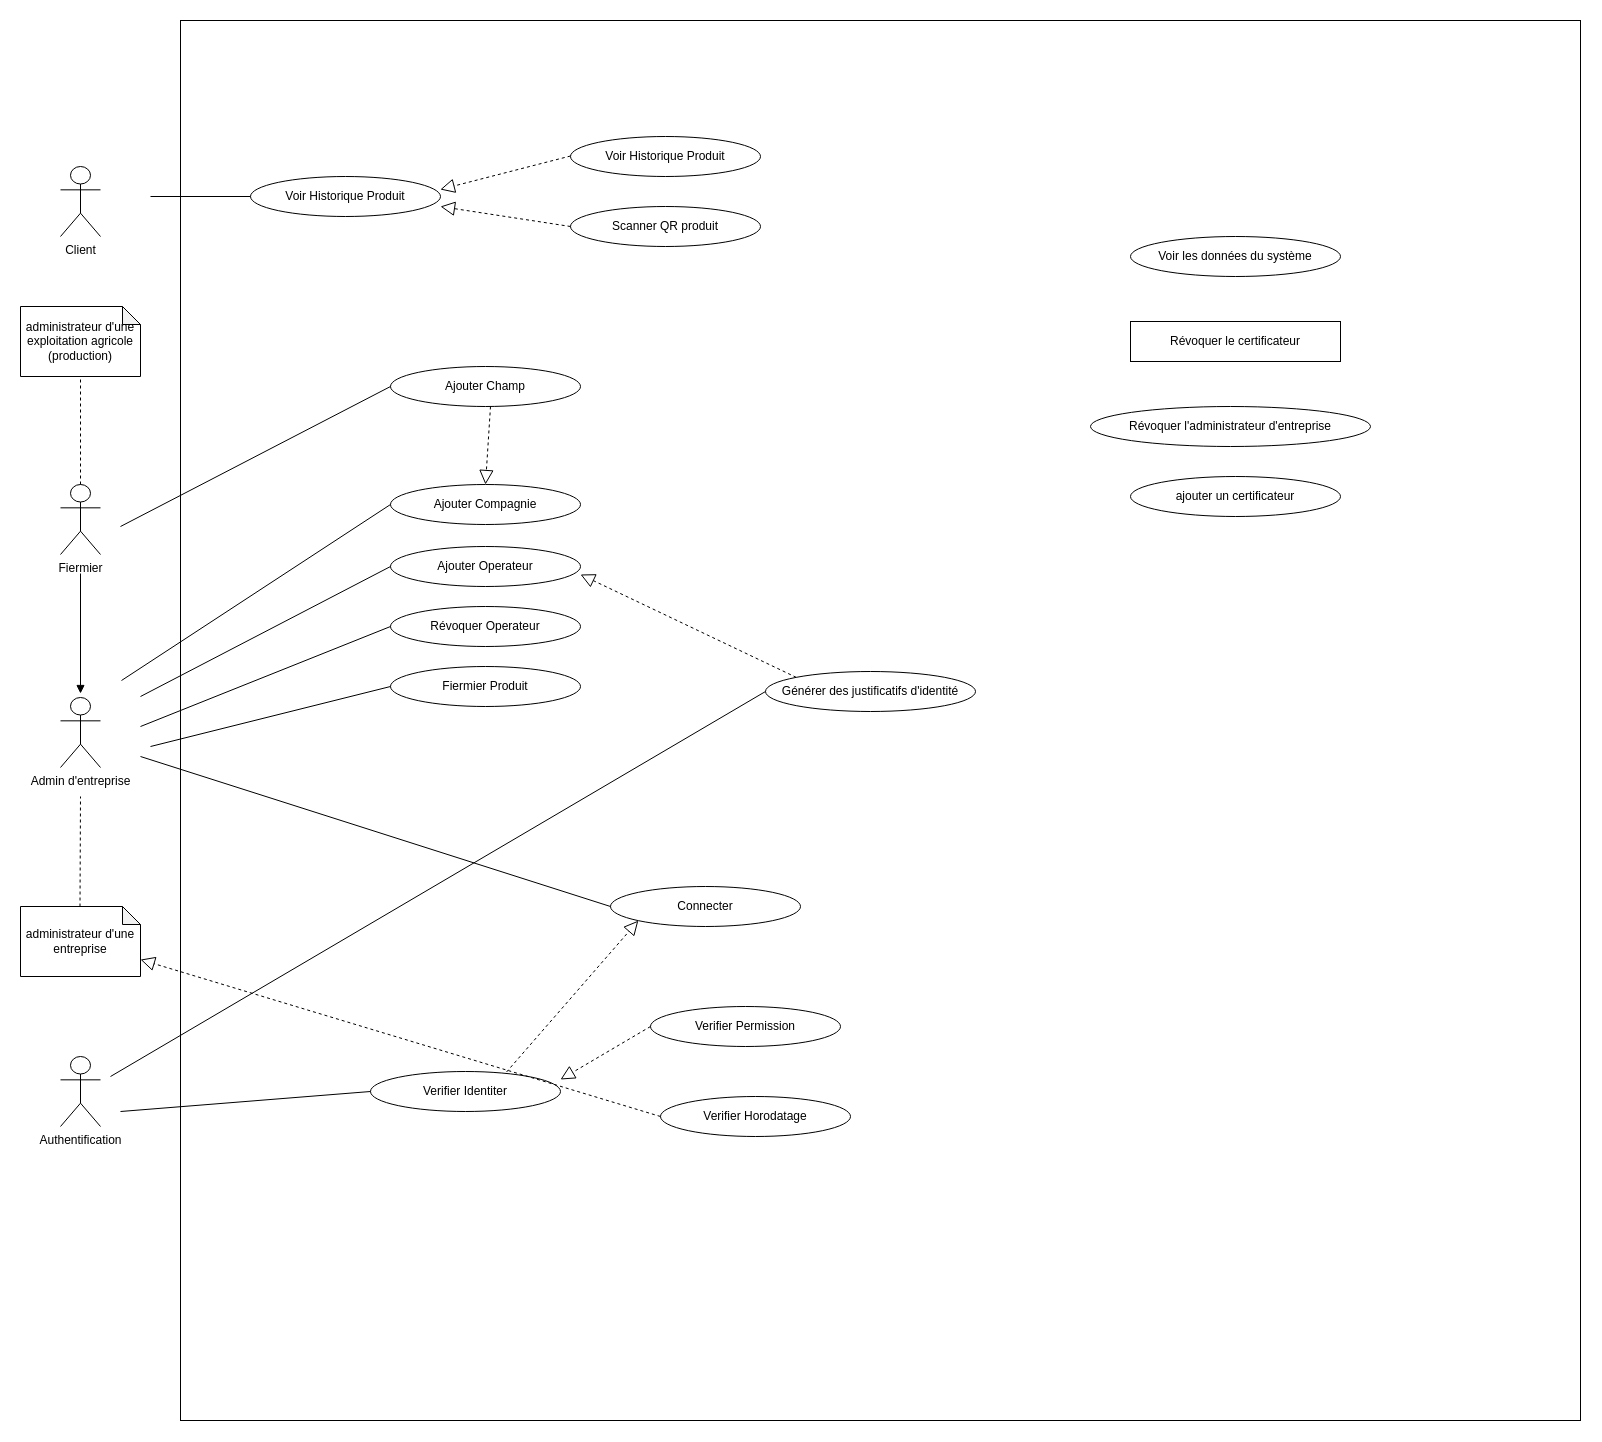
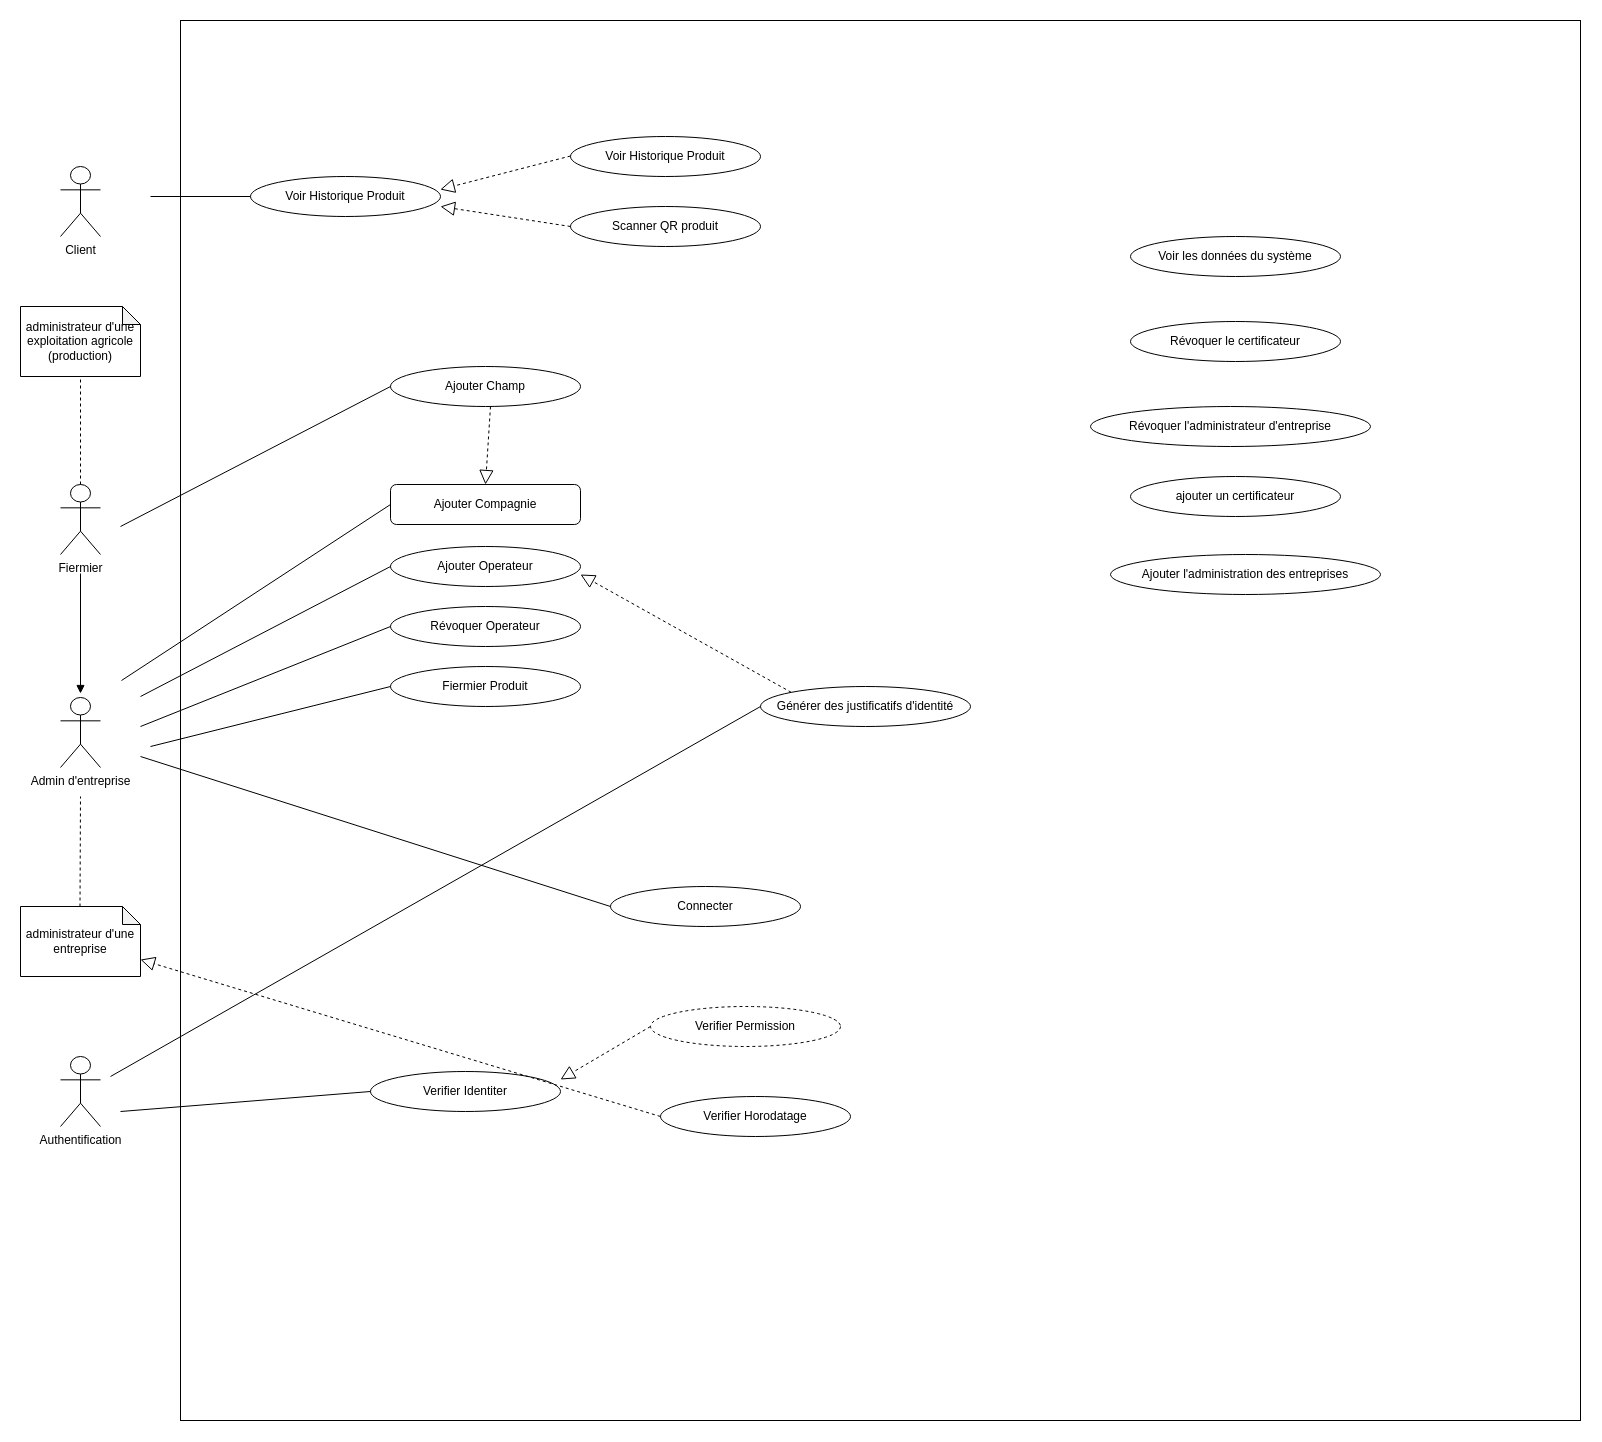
node "Révoquer le certificateur": shape rectangle -> ellipse
node "Ajouter Compagnie": shape ellipse -> rounded rectangle
node "Ajouter l'administration des entreprises": added
node "Générer des justificatifs d'identité": moved (871, 692) -> (866, 707)
edge "Verifier Identiter" -> "Connecter": removed
node "Verifier Permission": style solid -> dashed
